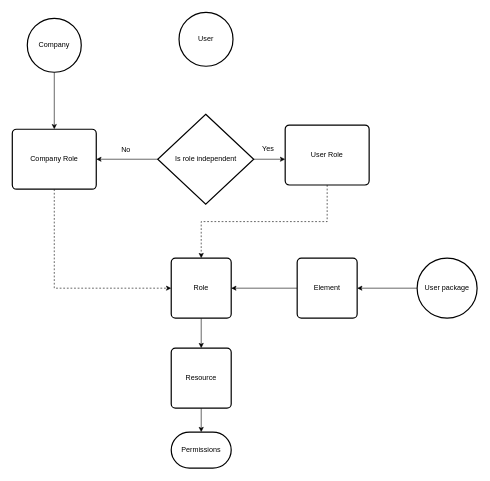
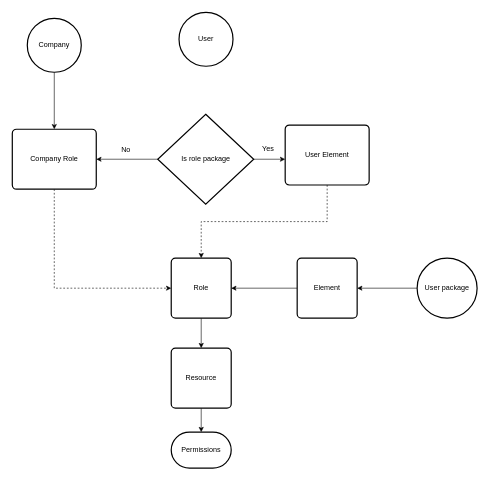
node "User Role": label "User Role" -> "User Element"
node "Is role independent": label "Is role independent" -> "Is role package"
